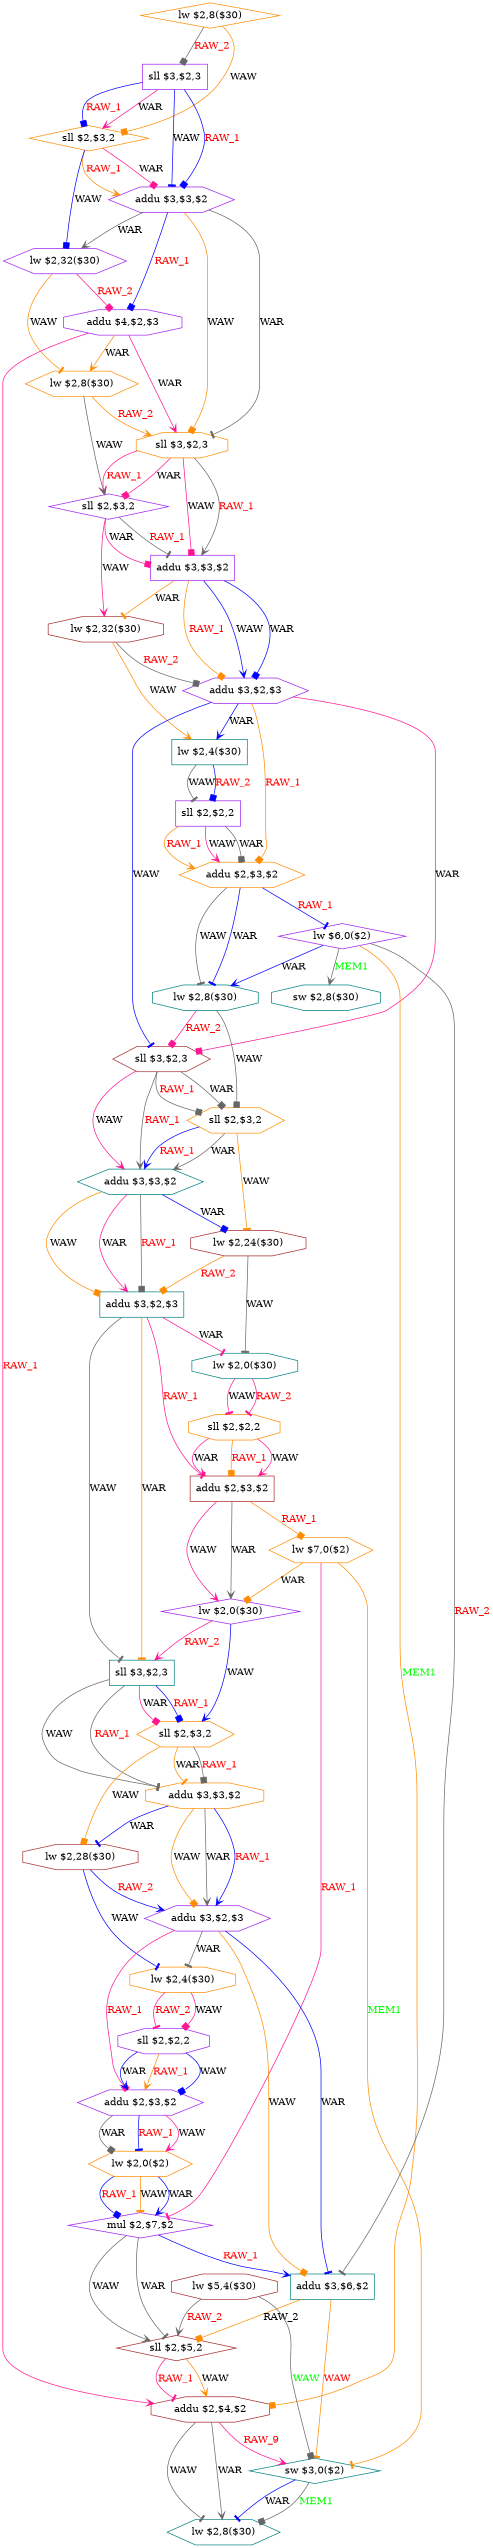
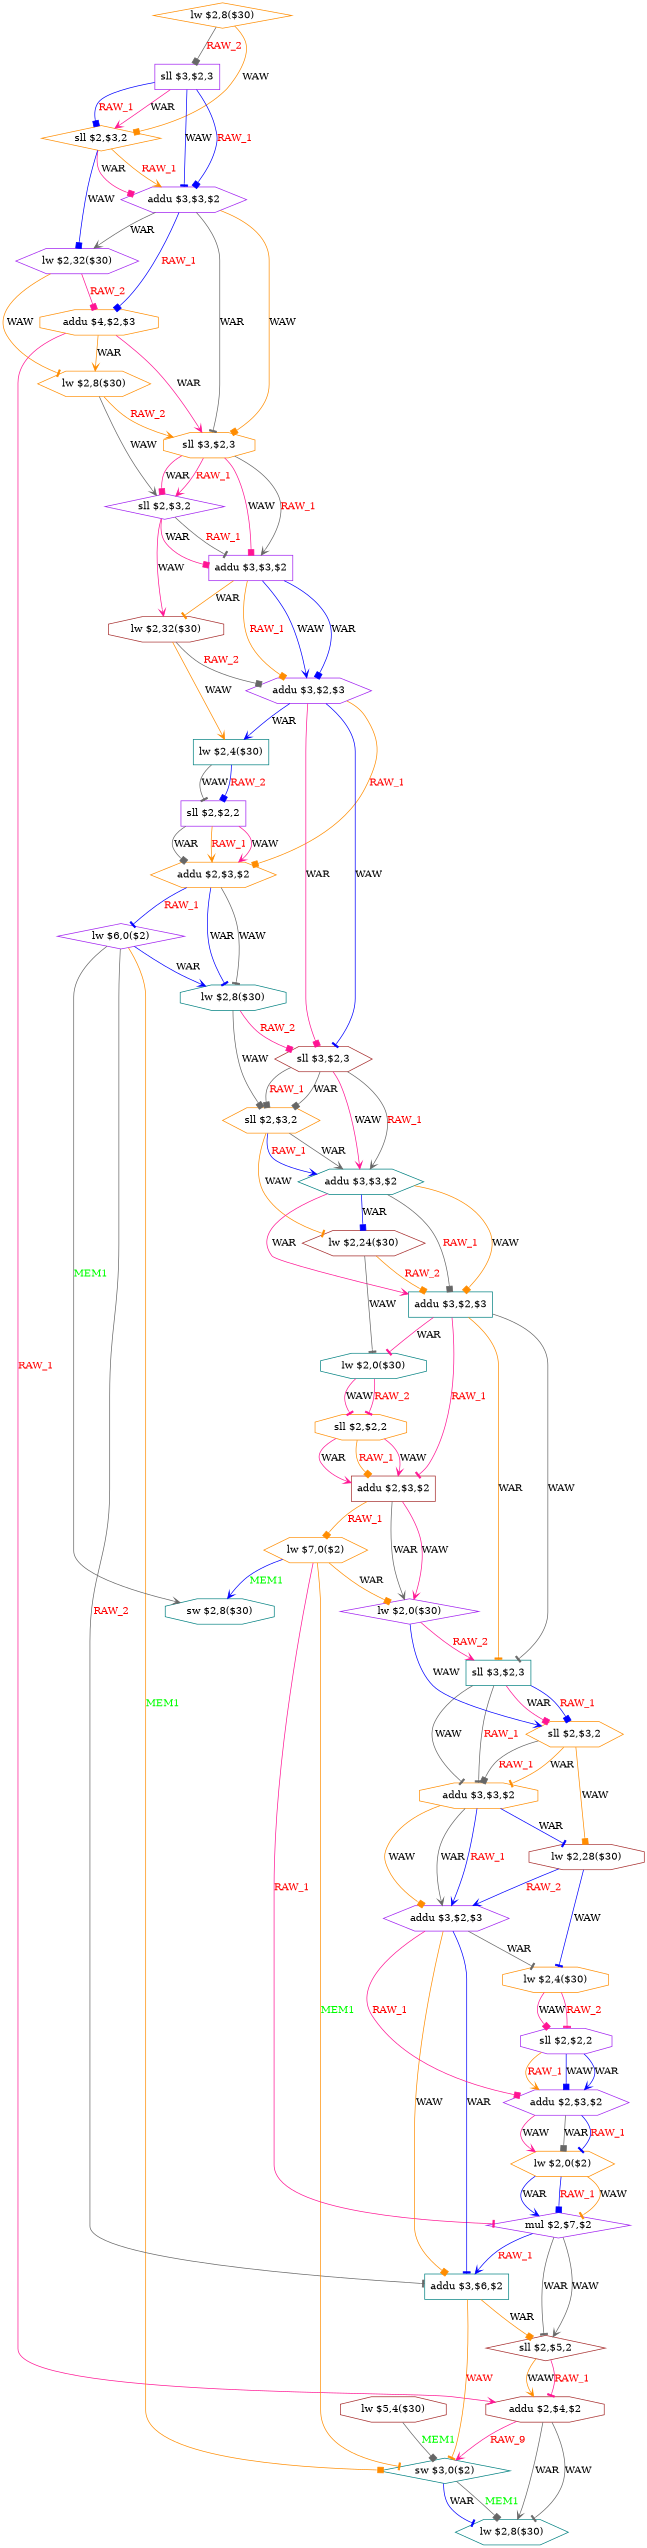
node "addu $4,$2,$3": color purple -> darkorange
node "lw $2,24($30)": shape octagon -> hexagon
edge "lw $7,0($2)" -> "sw $2,8($30)": added, label "MEM1"
edge "lw $6,0($2)" -> "addu $2,$4,$2": now "lw $6,0($2)" -> "sw $3,0($2)"
edge "lw $5,4($30)" -> "sll $2,$5,2": removed, label "RAW_2"
edge "addu $3,$6,$2" -> "sll $2,$5,2": label "RAW_2" -> "WAR"
edge "lw $5,4($30)" -> "sw $3,0($2)": label "WAW" -> "MEM1"
